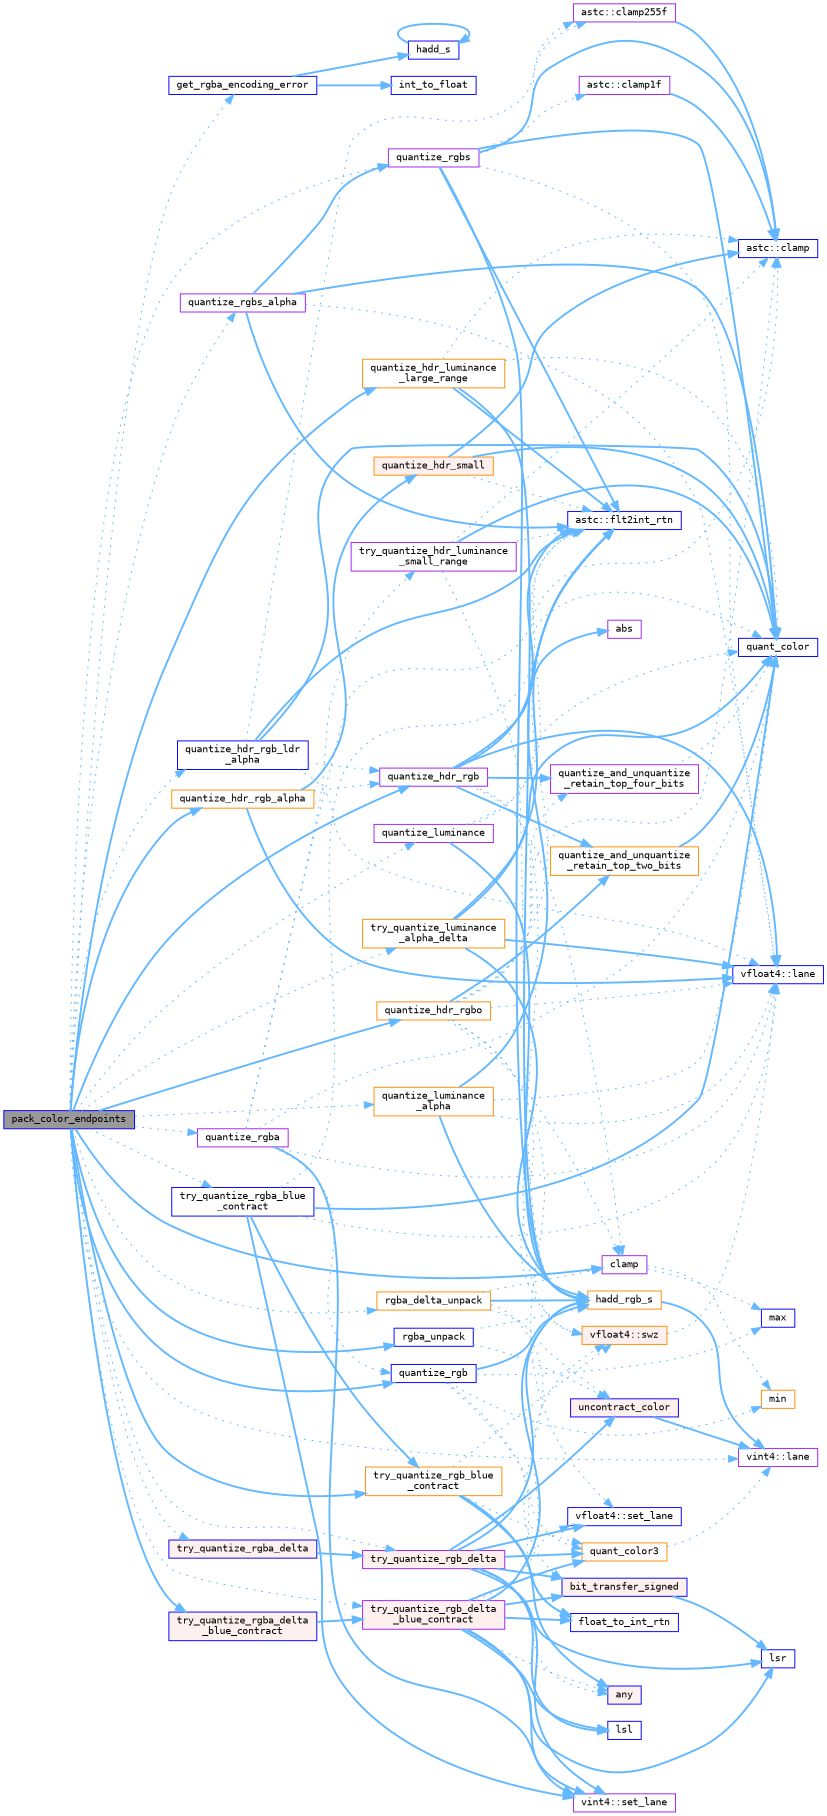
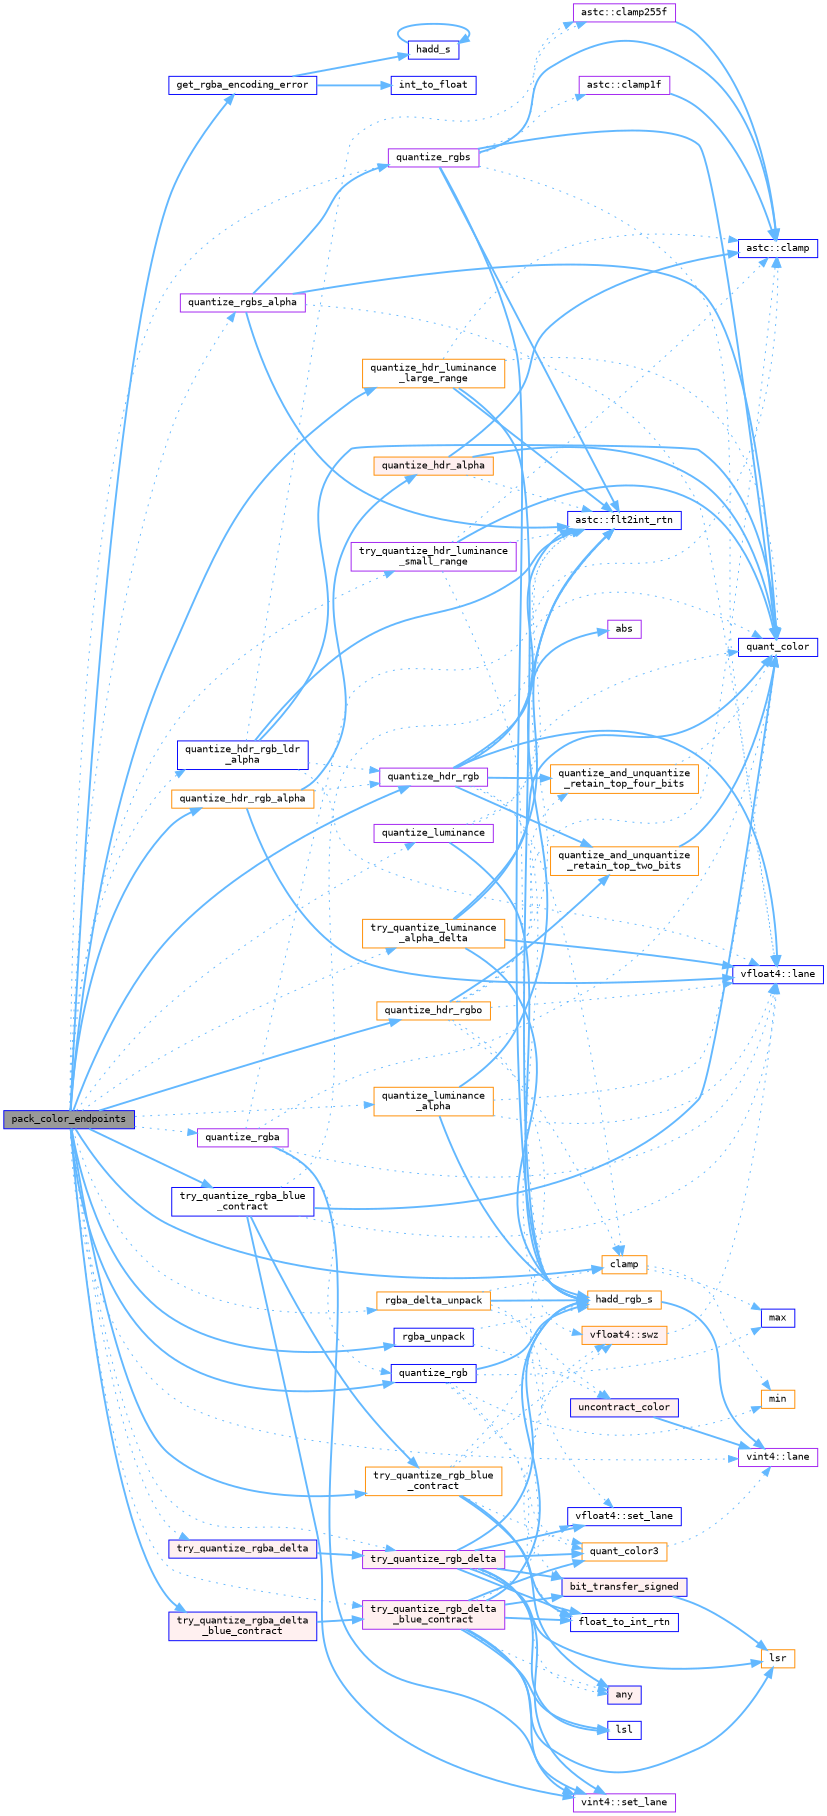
node "quantize_hdr_small": label "quantize_hdr_small" -> "quantize_hdr_alpha"
edge "pack_color_endpoints" -> "get_rgba_encoding_error": style dotted -> bold
edge "quantize_rgba" -> "try_quantize_hdr_luminance _small_range": now "pack_color_endpoints" -> "try_quantize_hdr_luminance _small_range"
node "quantize_and_unquantize _retain_top_four_bits": color purple -> darkorange
edge "pack_color_endpoints" -> "try_quantize_rgba_blue _contract": style dotted -> bold
edge "quantize_hdr_rgbo" -> "vfloat4::swz": removed
node "clamp": color purple -> darkorange
edge "try_quantize_rgb_blue _contract" -> "hadd_rgb_s": added
edge "try_quantize_rgb_delta" -> "uncontract_color": now "try_quantize_rgb_delta" -> "float_to_int_rtn"
node "lsr": color blue -> darkorange
